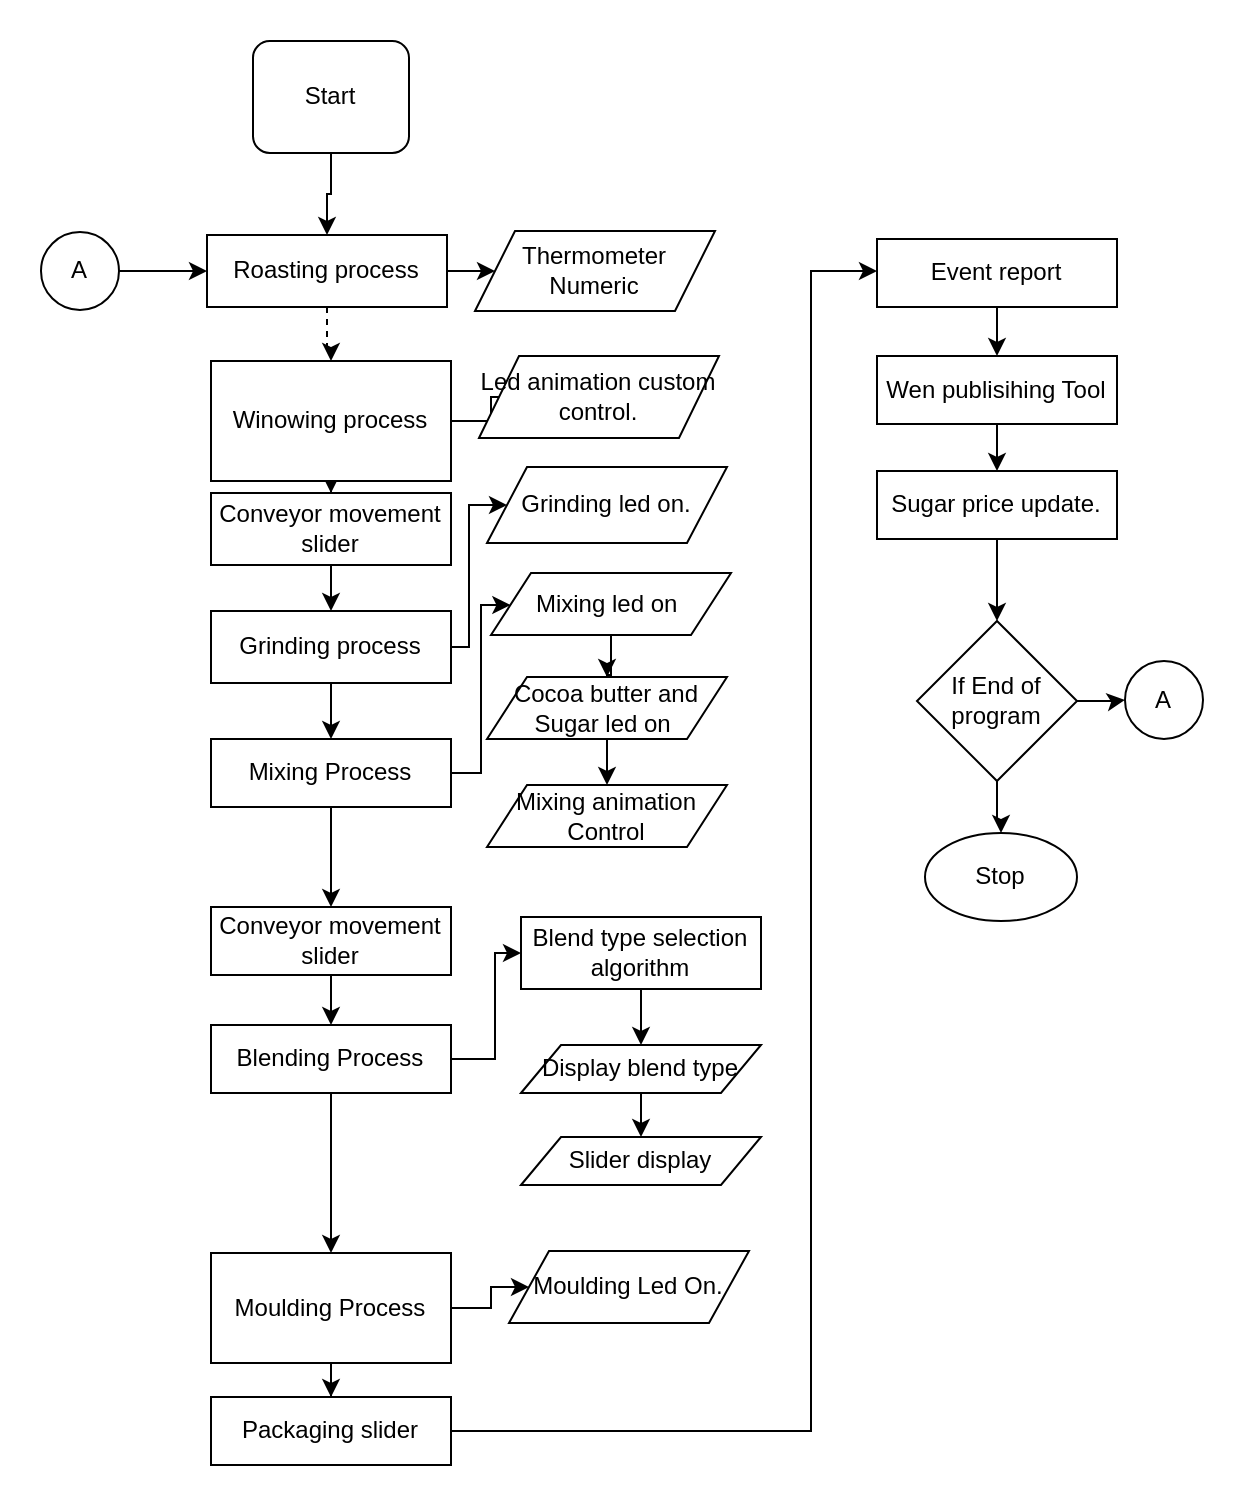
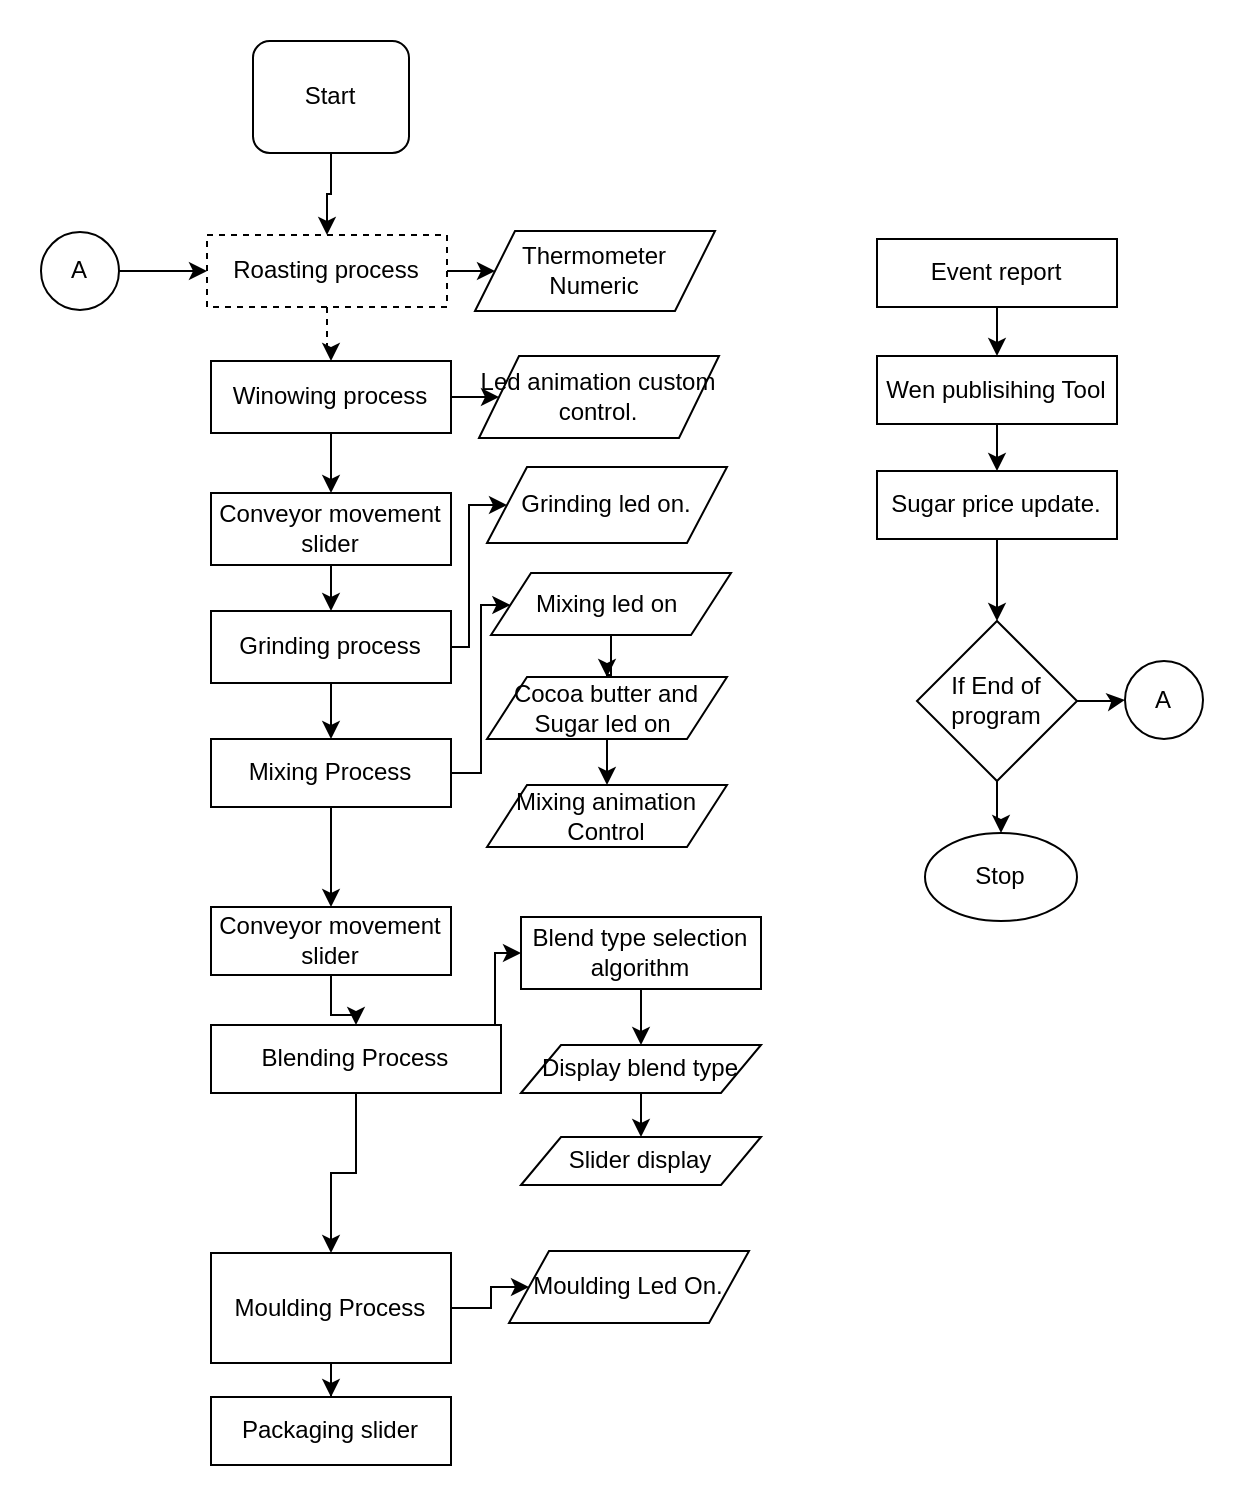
node "Roasting process": style solid -> dashed
node "Winowing process": size 240x120 -> 240x72
edge "Packaging slider" -> "Event report": removed
node "Blending Process": size 240x68 -> 290x68
